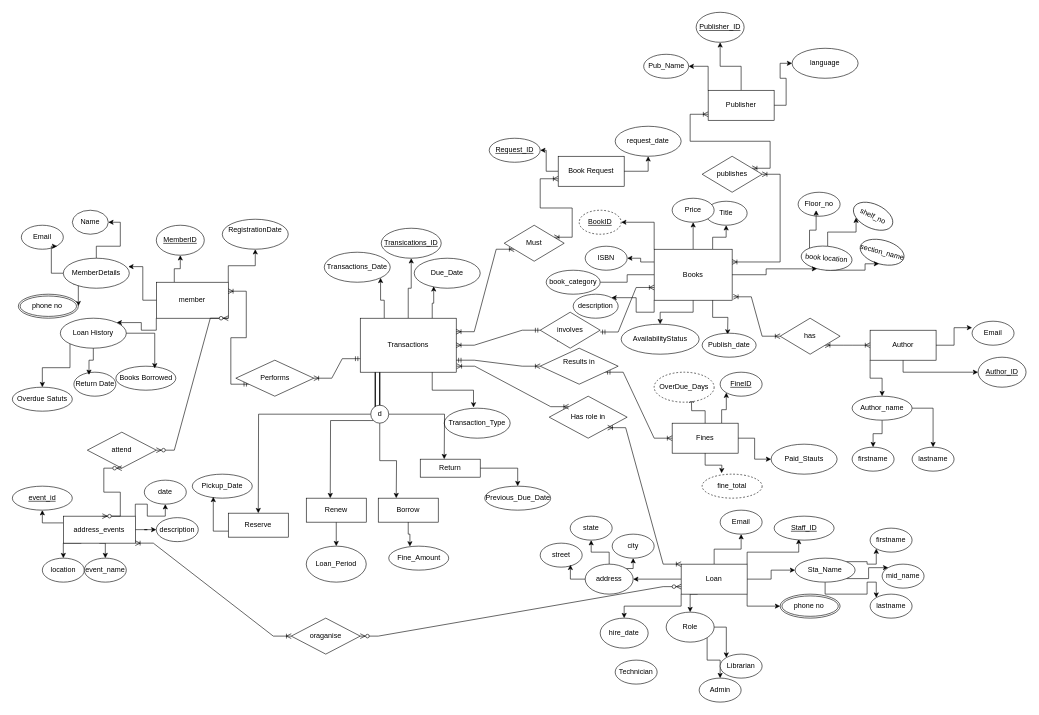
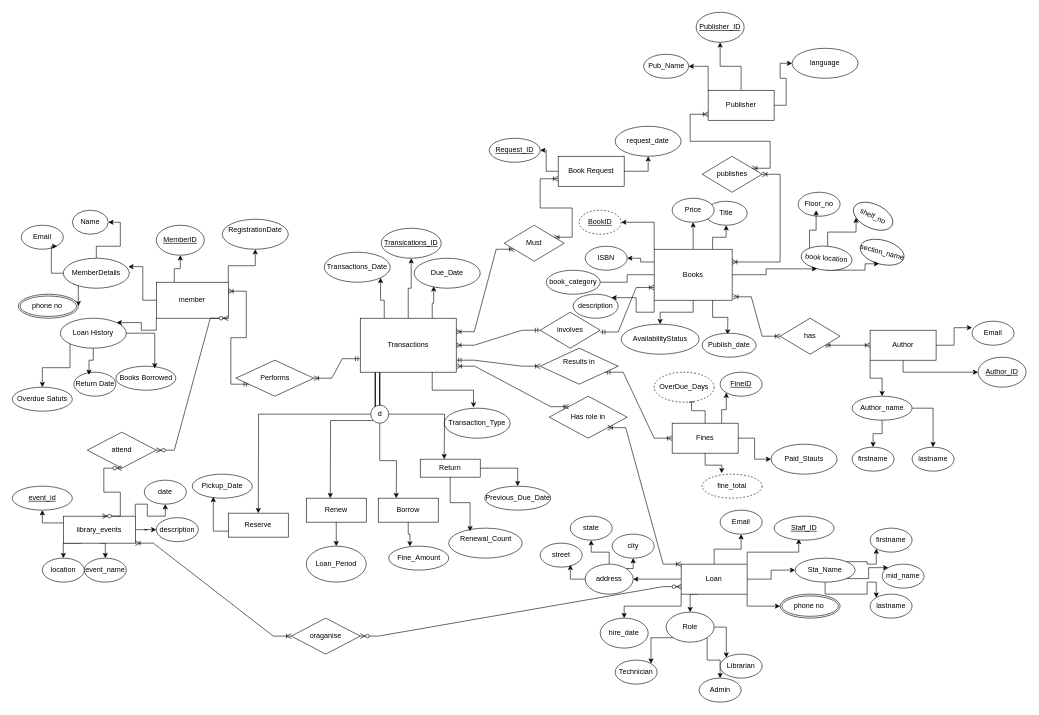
edge "Return" -> "Renewal_Count": added
node "address_events": label "address_events" -> "library_events"
node "Renewal_Count": added
edge "Role" -> "Technician": added
